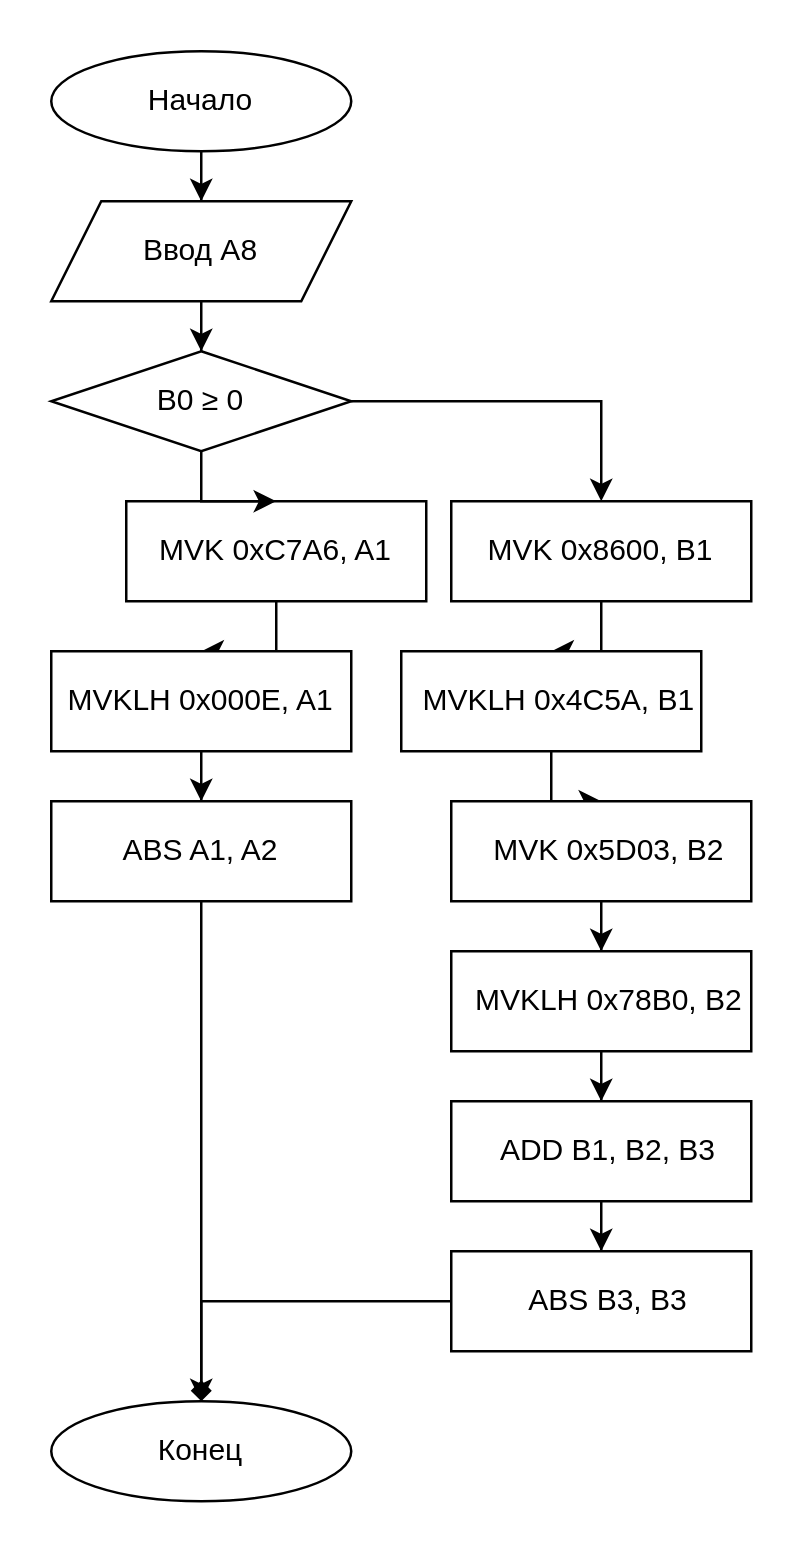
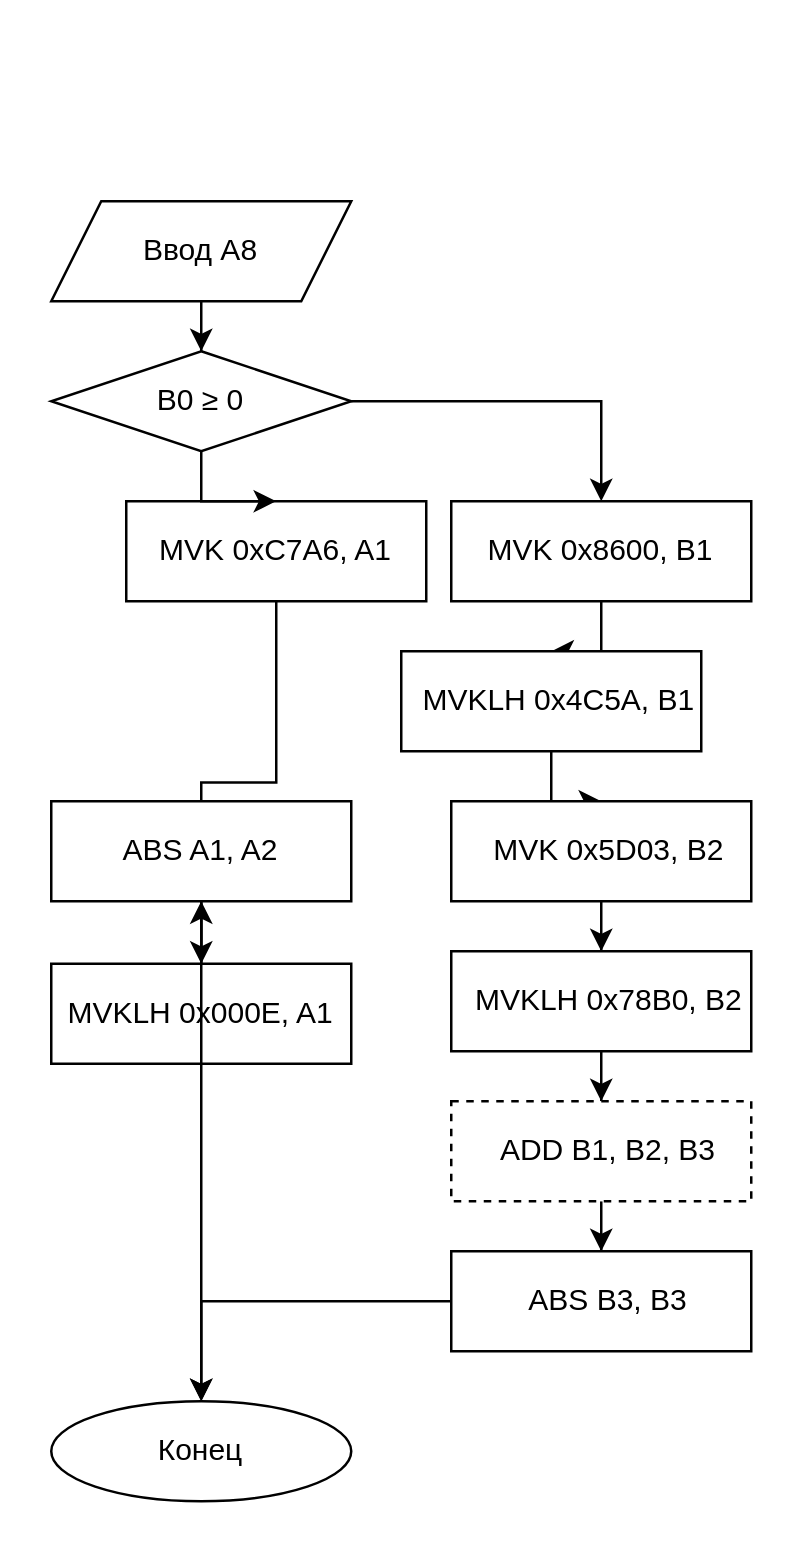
node "Начало": removed
edge "Начало" -> "Ввод A8": removed
node "MVKLH 0x000E, A1": moved (201, 701) -> (201, 1014)
edge "ABS A1, A2" -> "Конец": arrowhead diamond -> classic
node "ADD B1, B2, B3": style solid -> dashed
